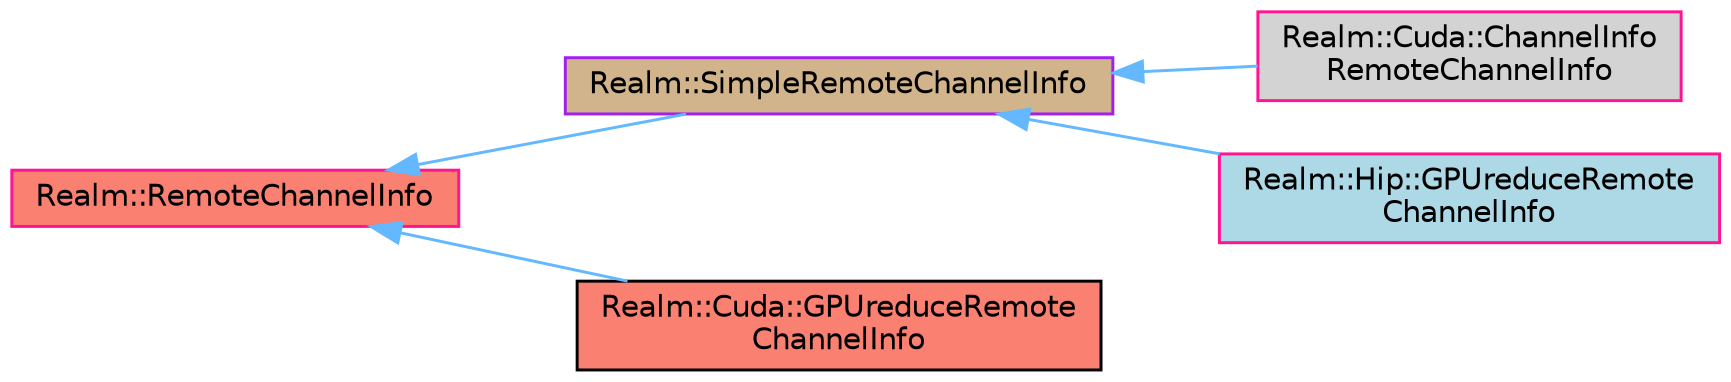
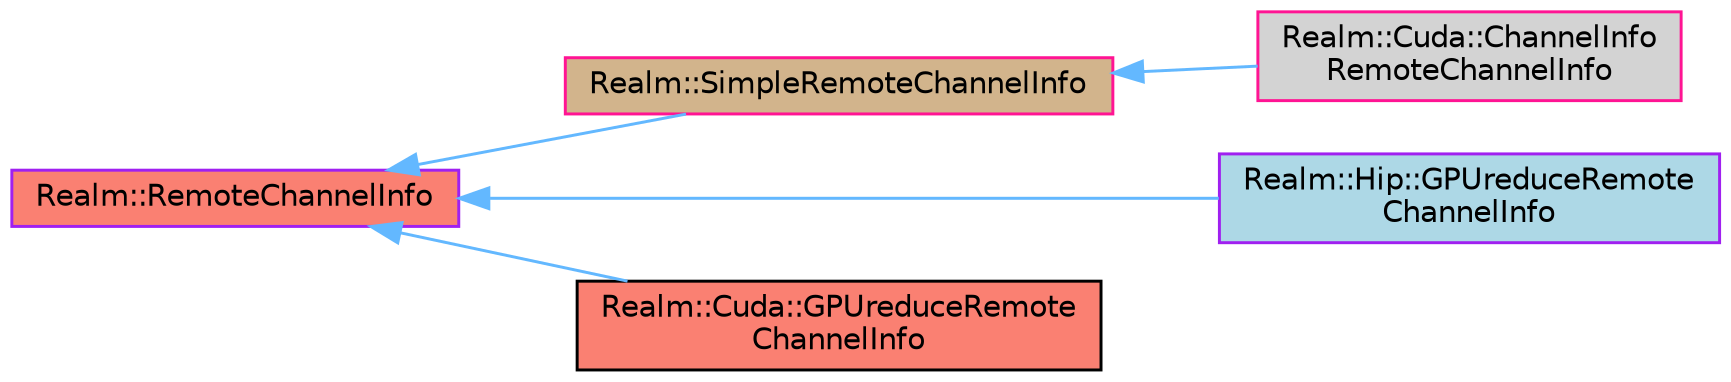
node "Realm::SimpleRemoteChannelInfo": color purple -> deeppink
edge "Realm::Hip::GPUreduceRemote ChannelInfo" -> "Realm::SimpleRemoteChannelInfo": now "Realm::Hip::GPUreduceRemote ChannelInfo" -> "Realm::RemoteChannelInfo"
node "Realm::RemoteChannelInfo": color deeppink -> purple
node "Realm::Hip::GPUreduceRemote ChannelInfo": color deeppink -> purple
